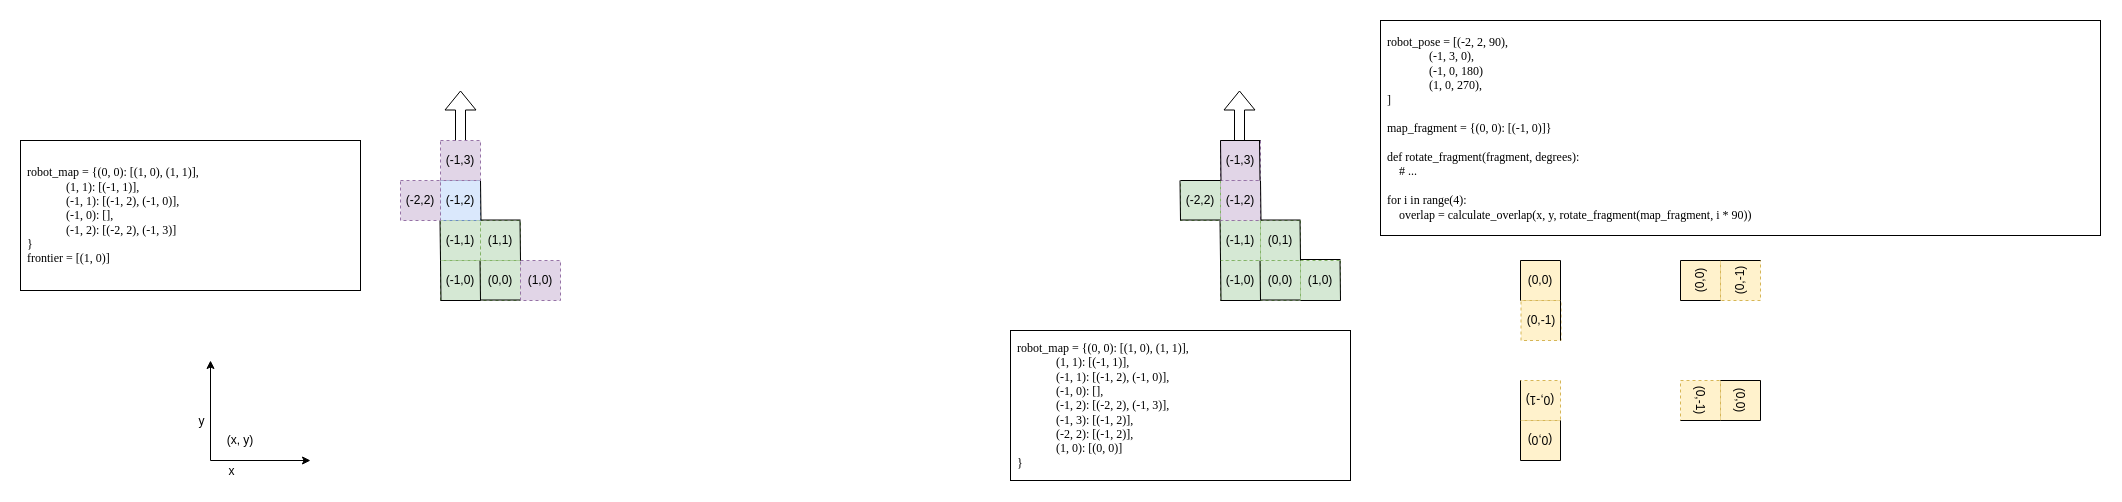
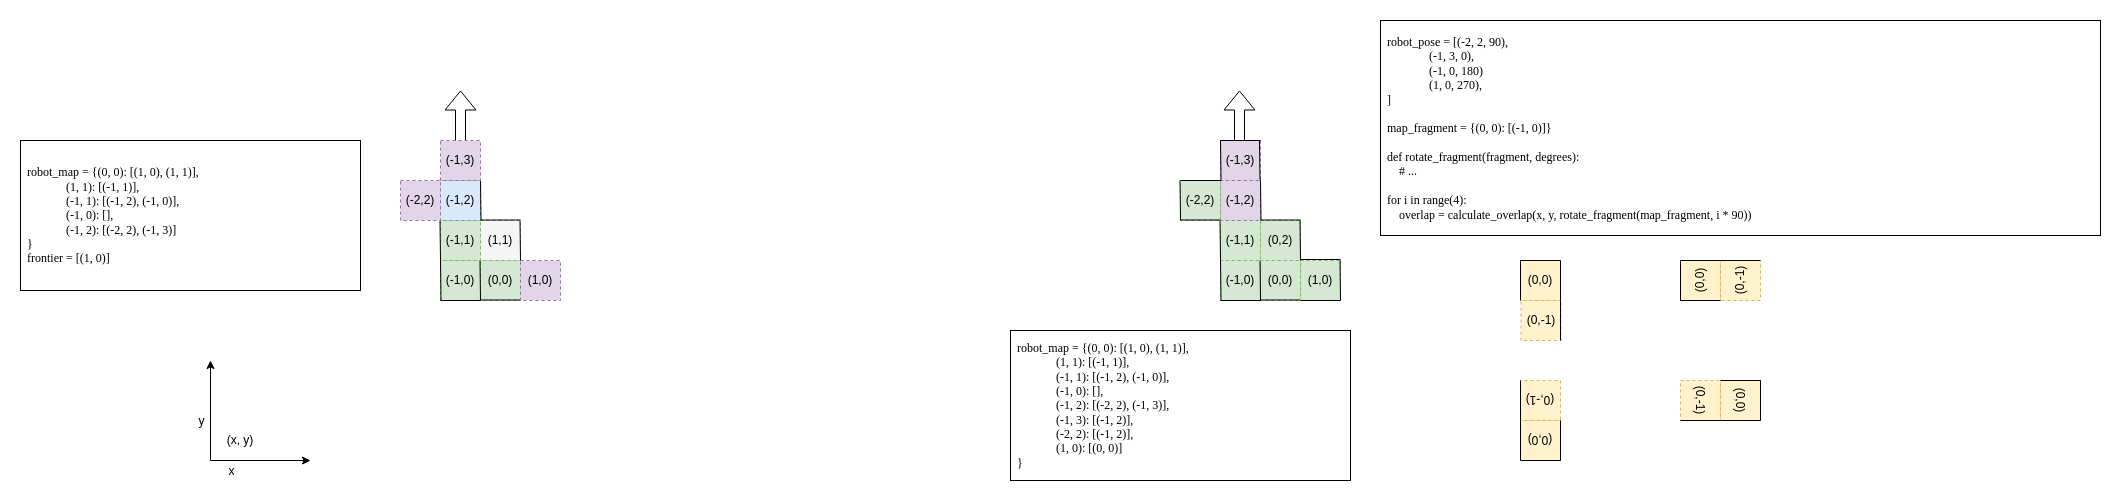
node "(1,1)": fillcolor #d5e8d4 -> #f5f5f5
node "(0,1)": label "(0,1)" -> "(0,2)"
